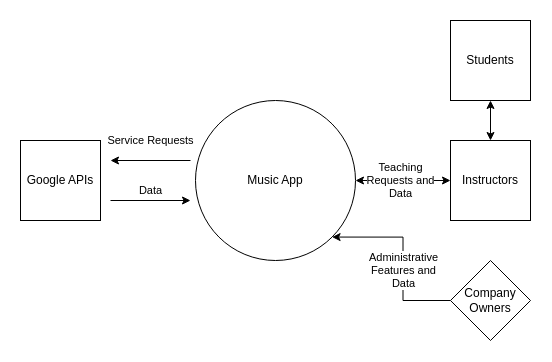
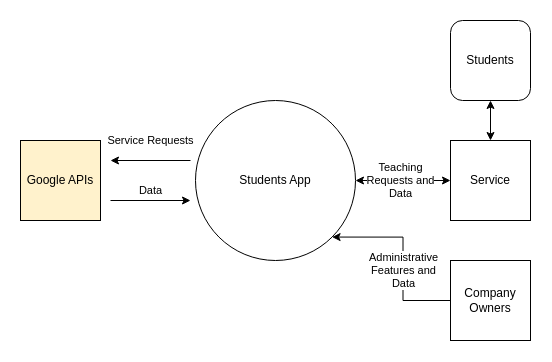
node "Students": shape rectangle -> rounded rectangle
node "Google APIs": fillcolor #ffffff -> #fff2cc
node "Music App": label "Music App" -> "Students App"
node "Instructors": label "Instructors" -> "Service"
node "Company Owners": shape diamond -> rectangle
